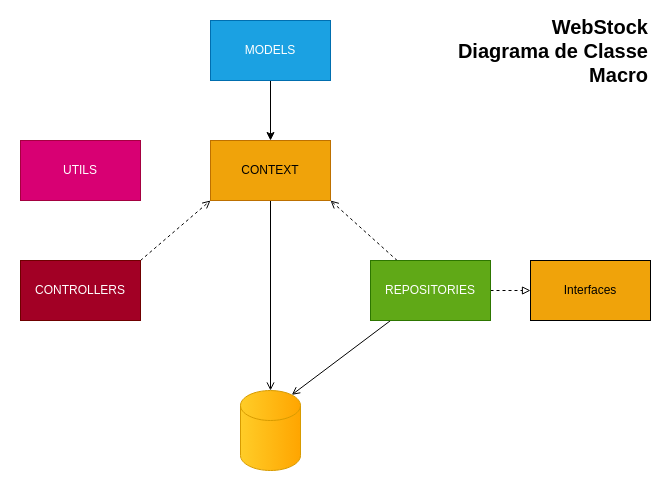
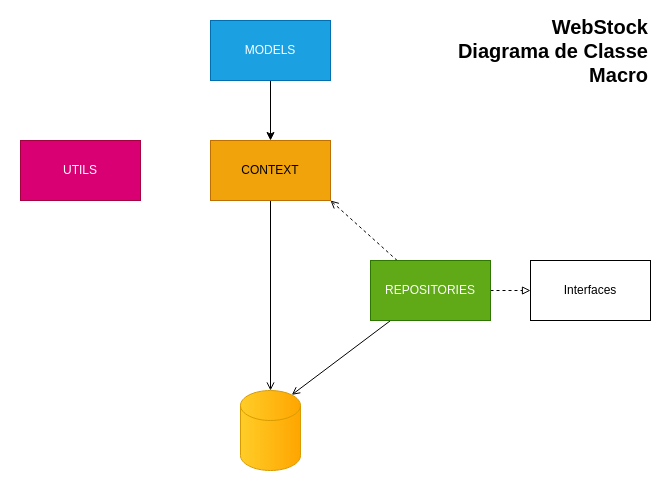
edge "CONTROLLERS" -> "CONTEXT": removed
node "CONTROLLERS": removed
node "Interfaces": fillcolor #f0a30a -> #ffffff
